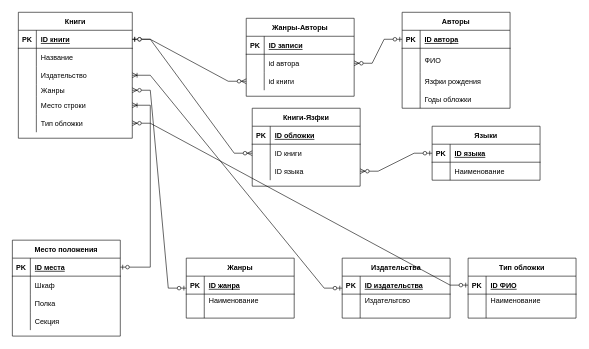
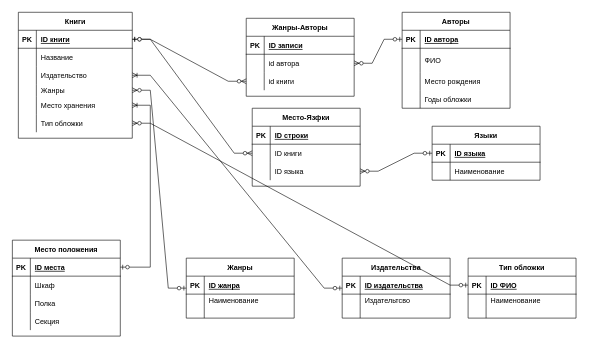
node "Язфки рождения": label "Язфки рождения" -> "Место рождения"
node "Место строки": label "Место строки" -> "Место хранения"
node "Книги-Язфки": label "Книги-Язфки" -> "Место-Язфки"
node "ID обложки": label "ID обложки" -> "ID строки"
